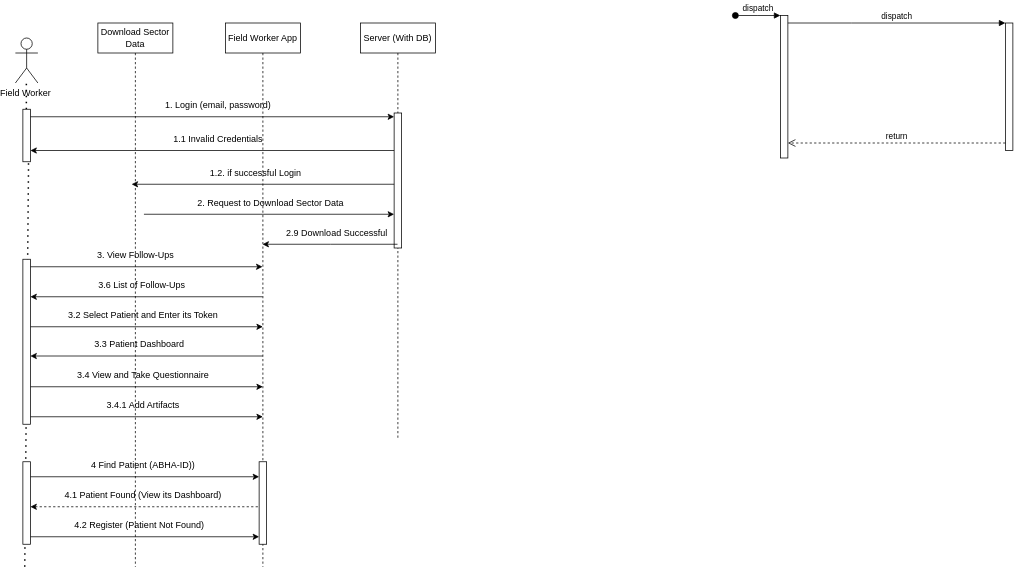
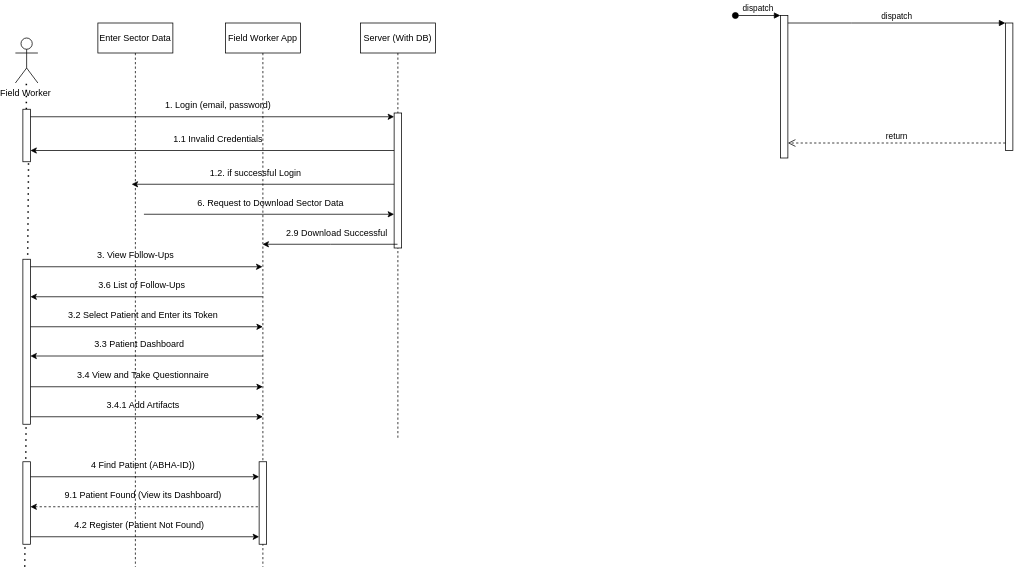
node "Download Sector Data": label "Download Sector Data" -> "Enter Sector Data"
node "2. Request to Download Sector Data": label "2. Request to Download Sector Data" -> "6. Request to Download Sector Data"
node "4.1 Patient Found (View its Dashboard)": label "4.1 Patient Found (View its Dashboard)" -> "9.1 Patient Found (View its Dashboard)"
